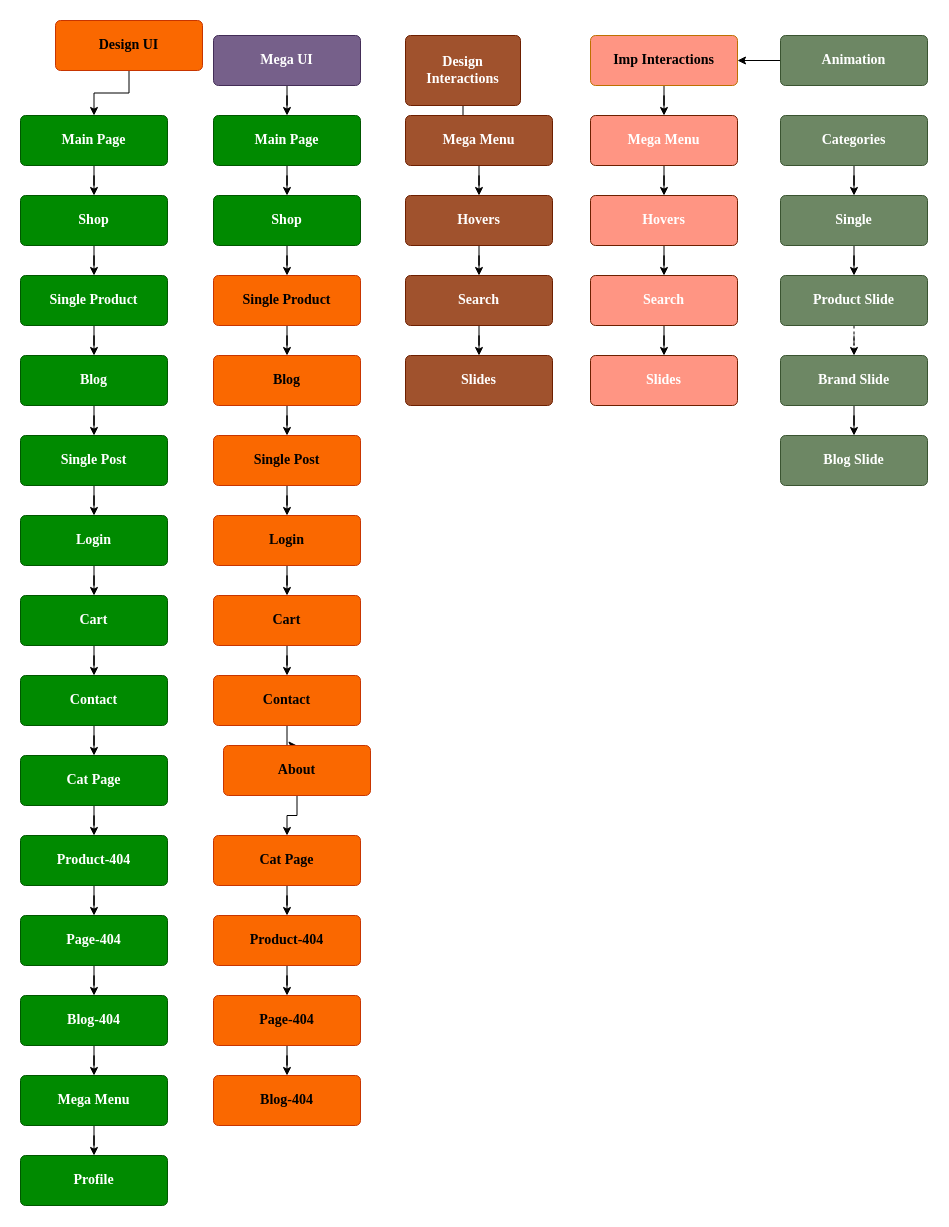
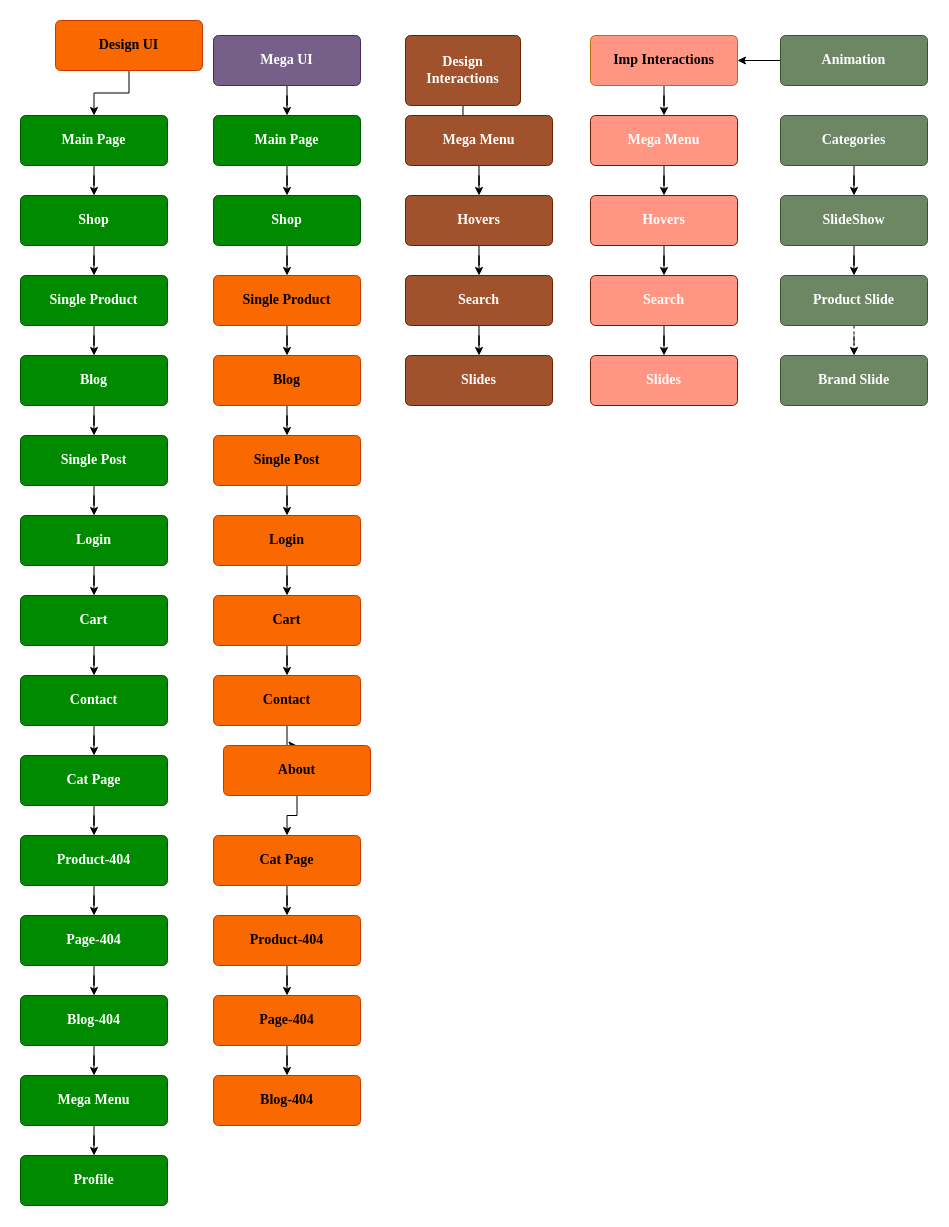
node "Single": label "Single" -> "SlideShow"
edge "Brand Slide" -> "Blog Slide": removed
node "Blog Slide": removed
